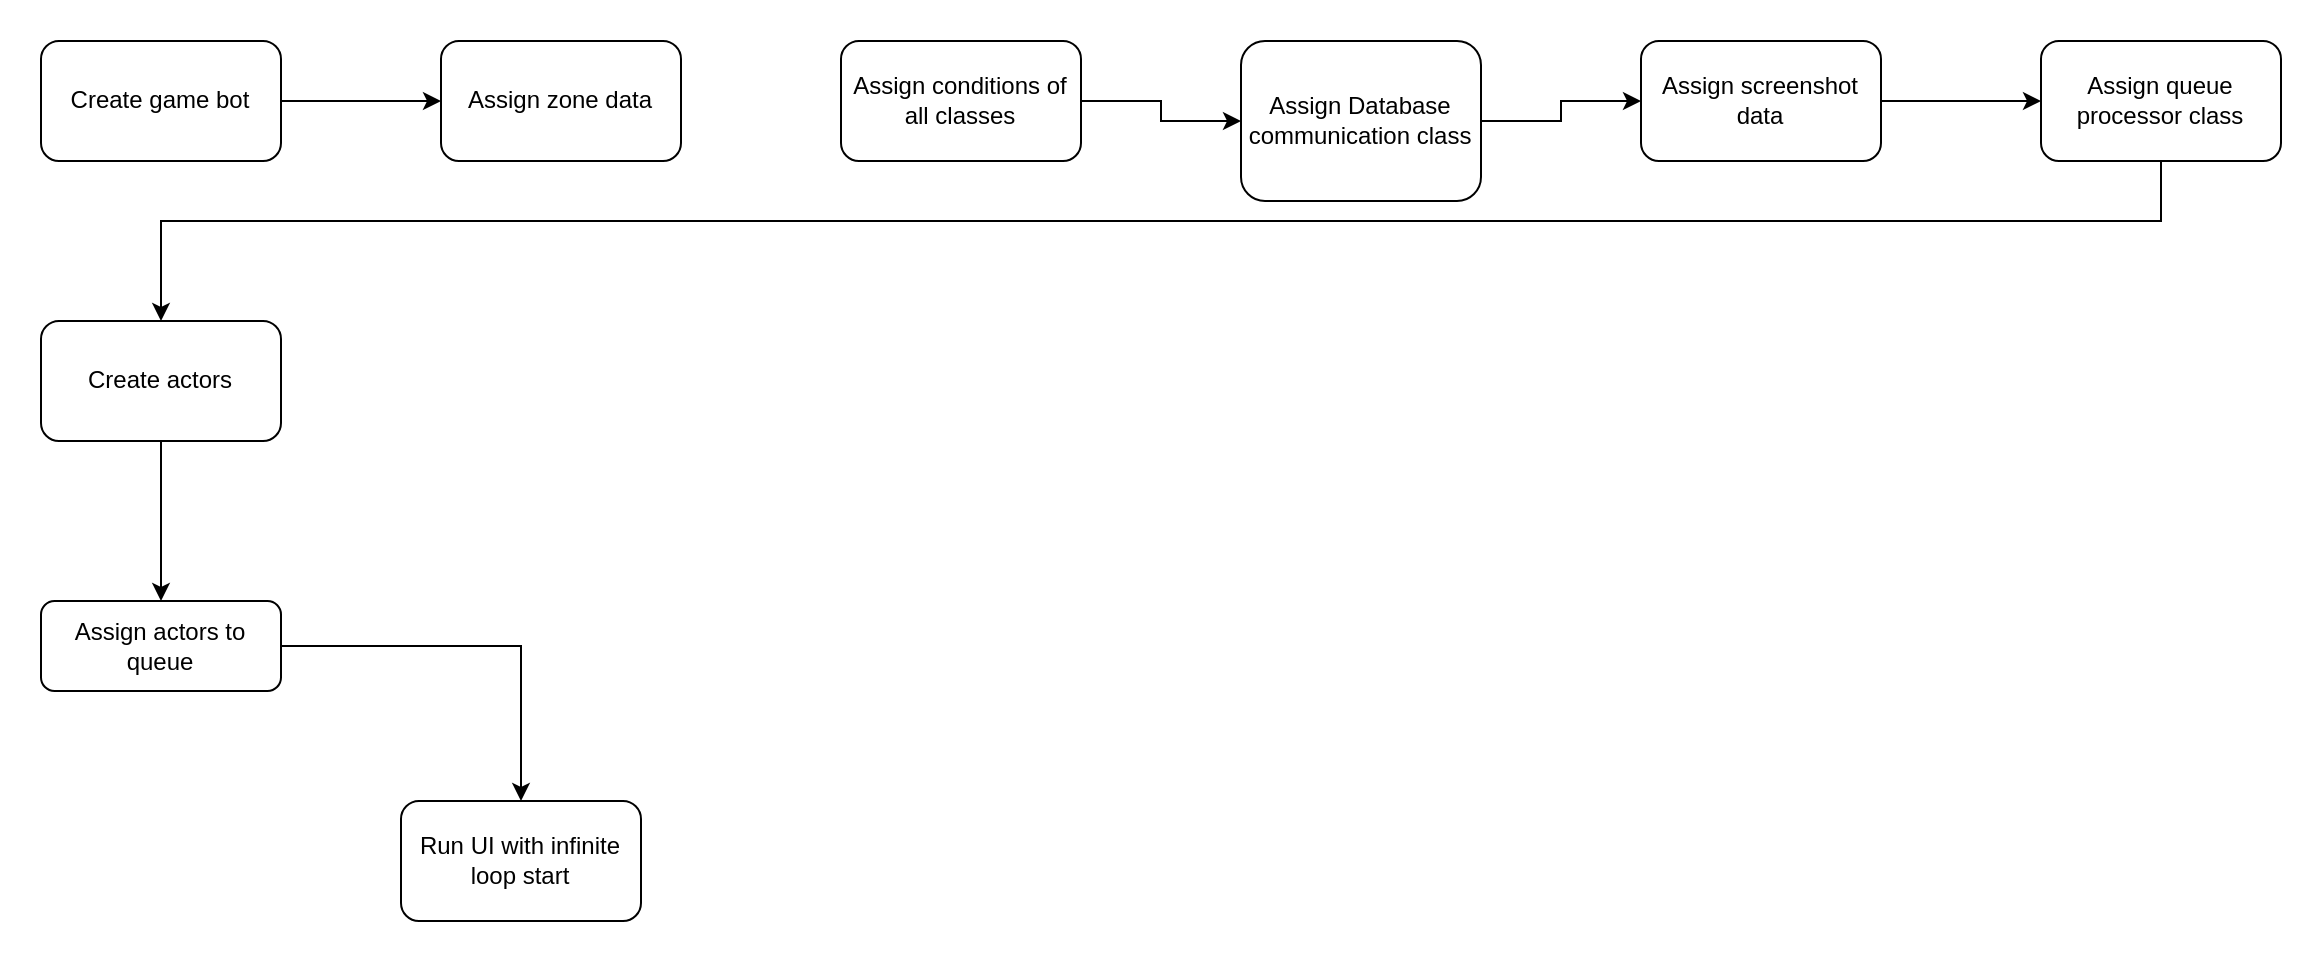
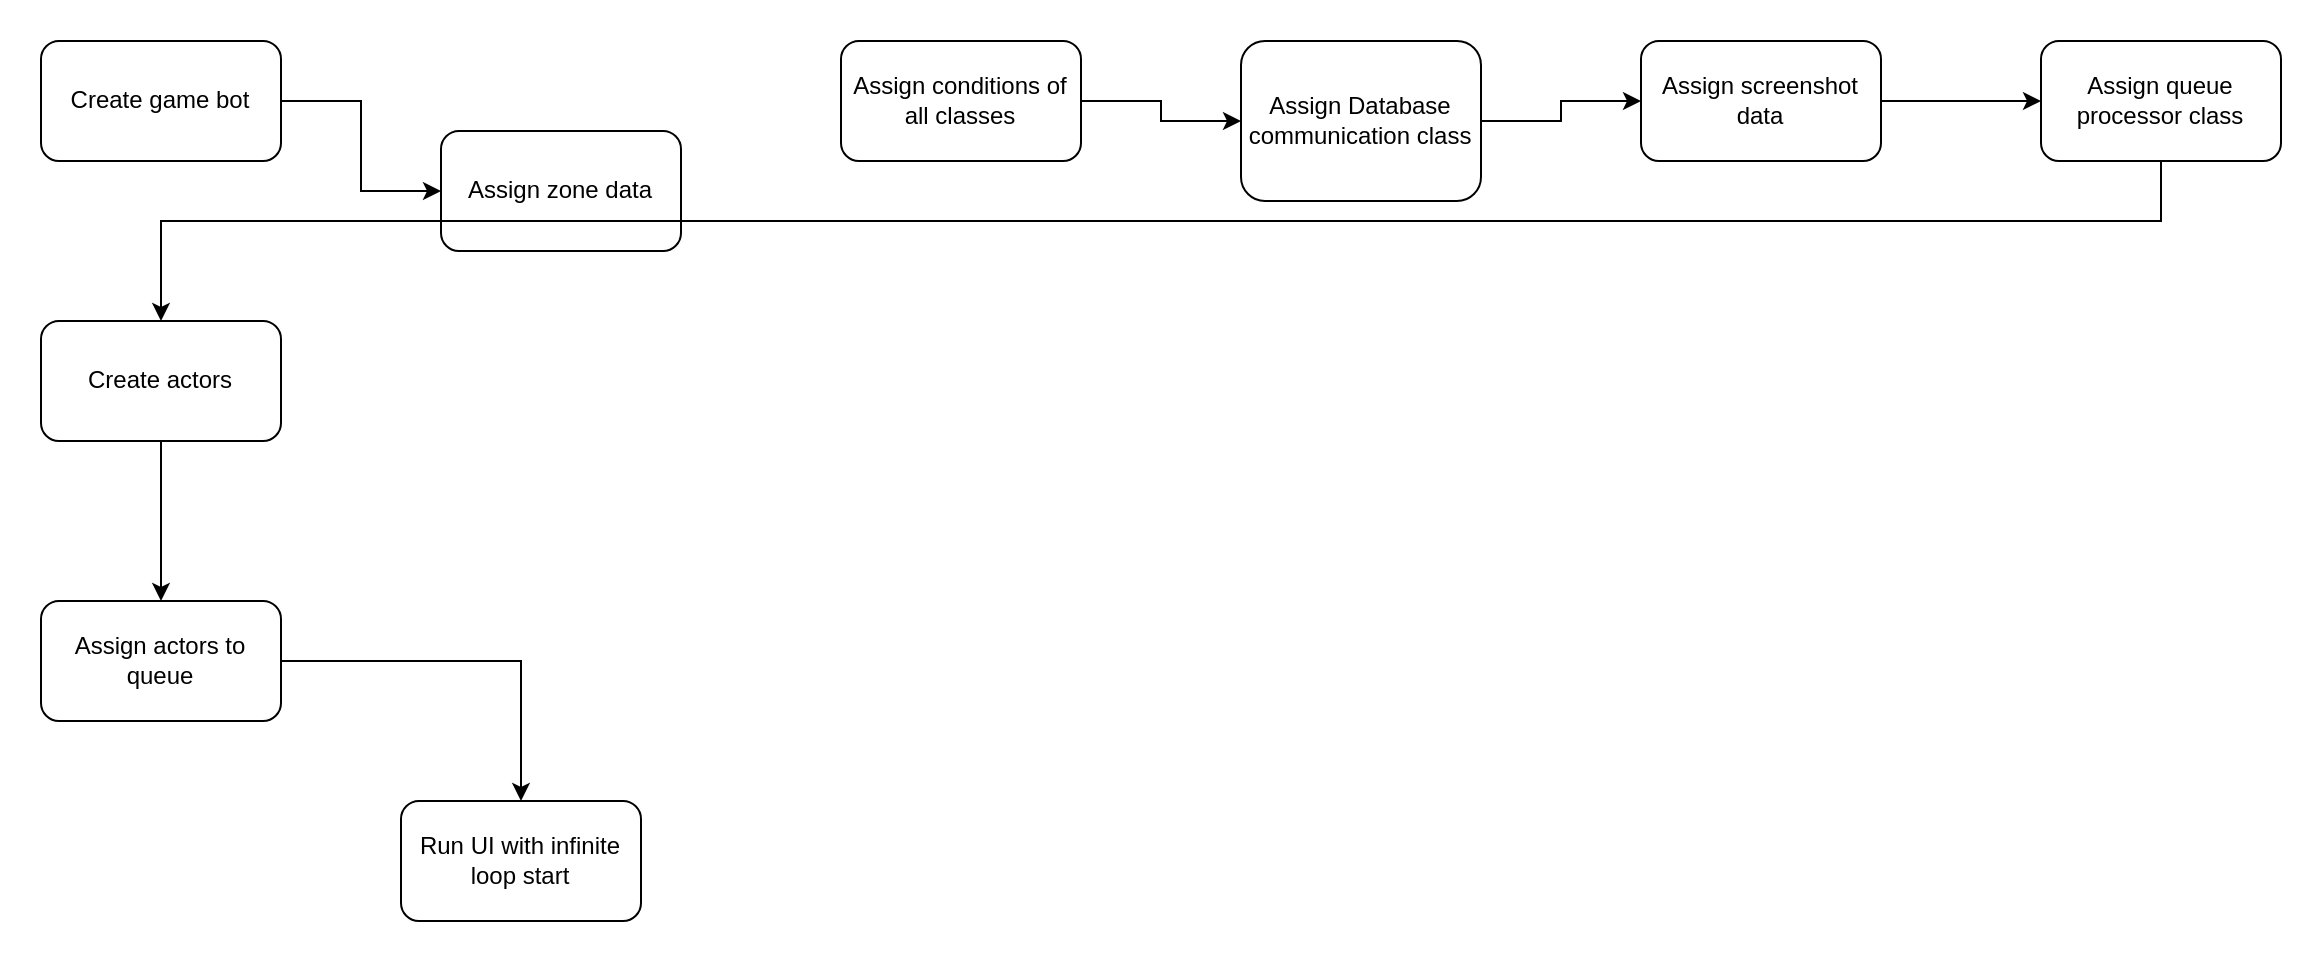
node "Assign zone data": moved (561, 101) -> (561, 191)
node "Assign actors to queue": size 240x90 -> 240x120
